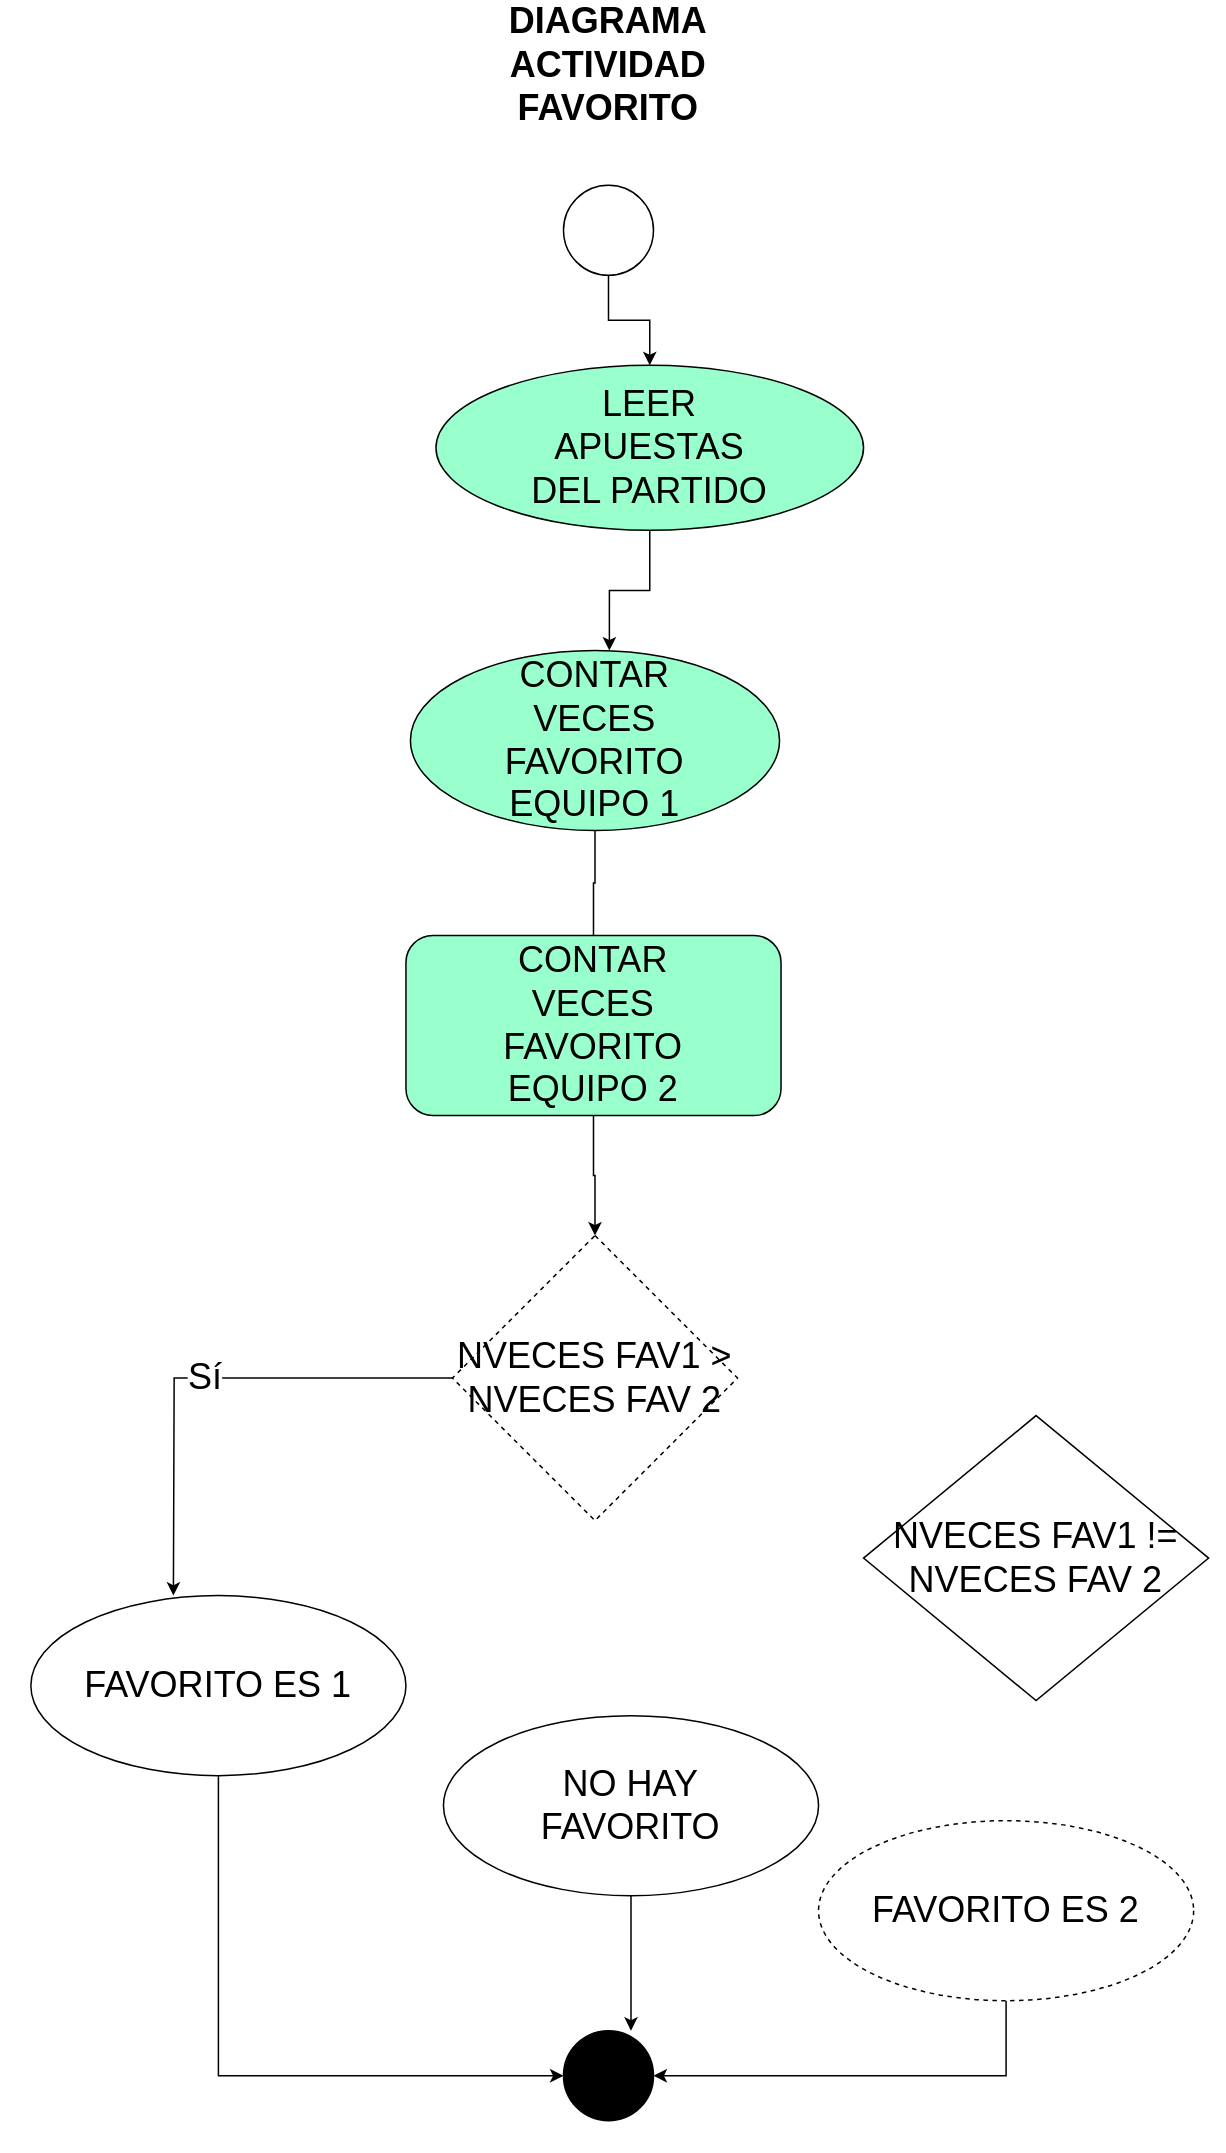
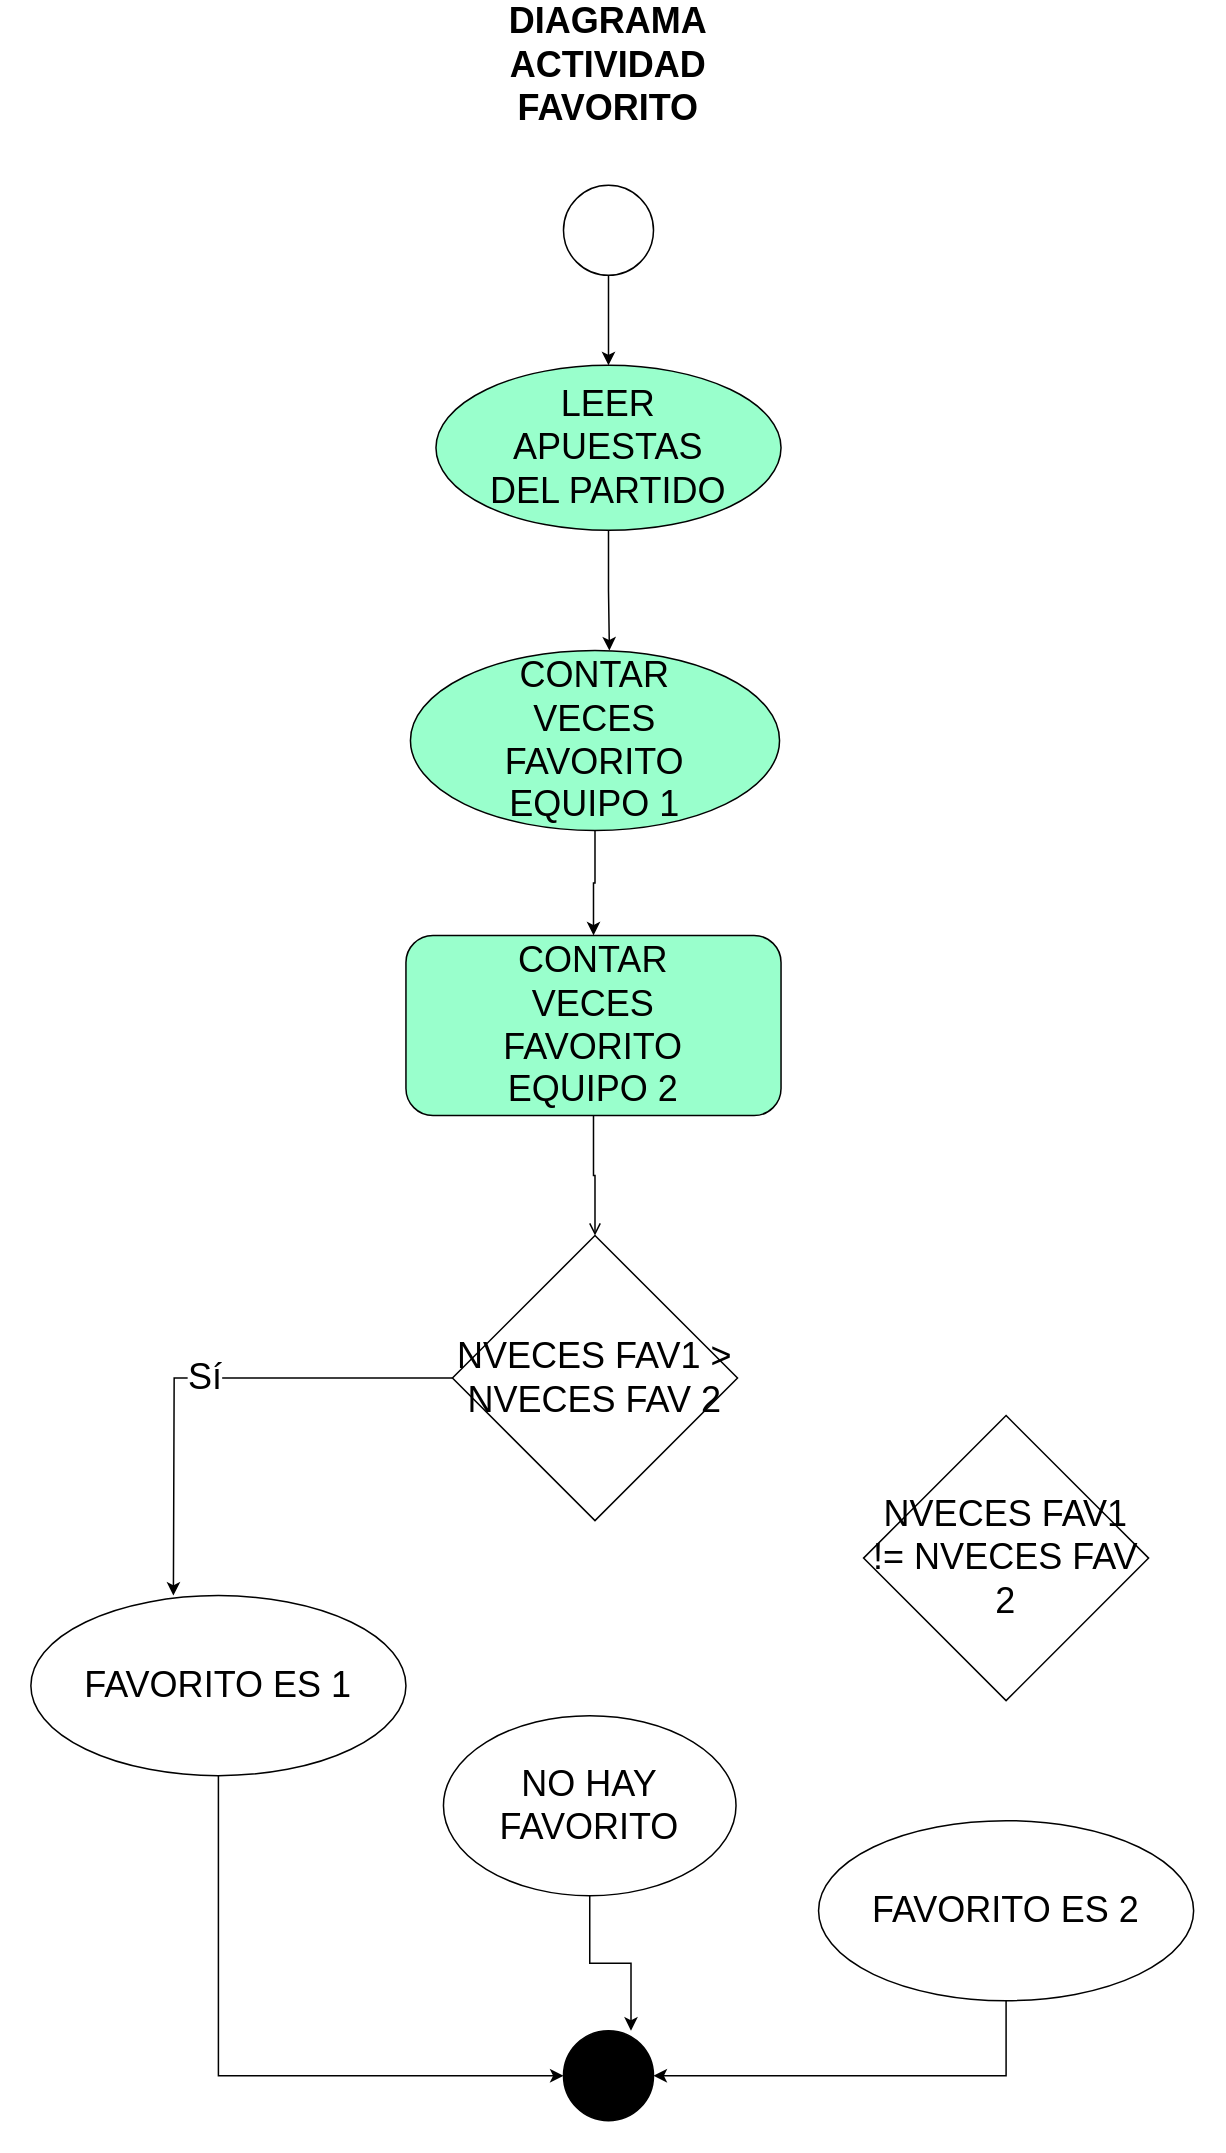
node "LEER APUESTAS DEL PARTIDO": size 428x165 -> 345x165
edge "CONTAR VECES FAVORITO EQUIPO 1" -- "CONTAR VECES FAVORITO EQUIPO 2": arrowhead none -> classic
edge "CONTAR VECES FAVORITO EQUIPO 2" -> "NVECES FAV1 > NVECES FAV 2": arrowhead classic -> open
node "NVECES FAV1 > NVECES FAV 2": style dashed -> solid
node "NVECES FAV1 != NVECES FAV 2": size 345x285 -> 285x285
node "NO HAY FAVORITO": size 375x180 -> 293x180
node "FAVORITO ES 2": style dashed -> solid
